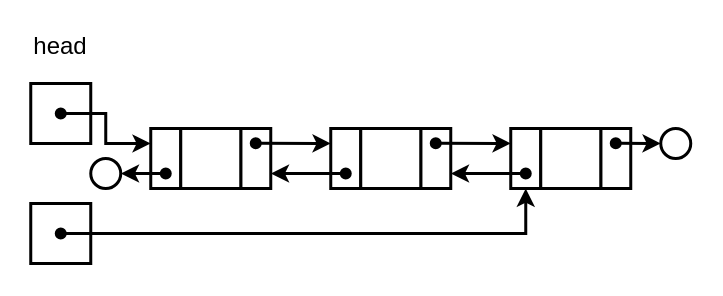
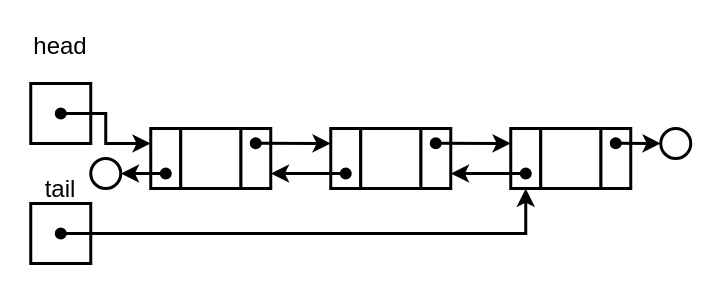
node "tail": added
